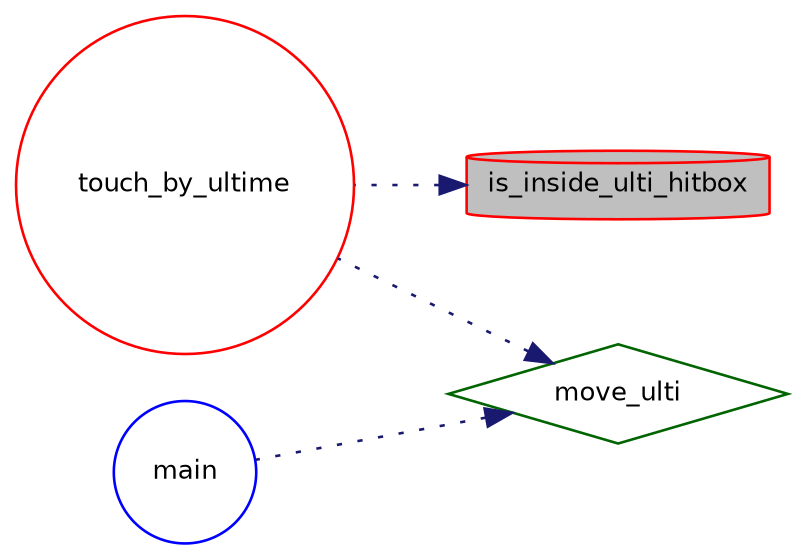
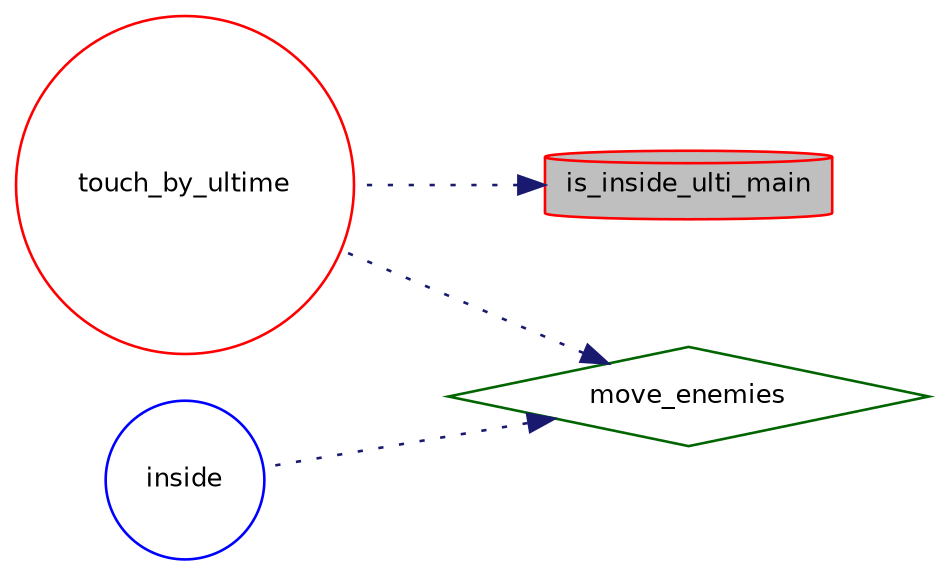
node "is_inside_ulti_hitbox": label "is_inside_ulti_hitbox" -> "is_inside_ulti_main"
node "move_ulti": label "move_ulti" -> "move_enemies"
node "main": label "main" -> "inside"
